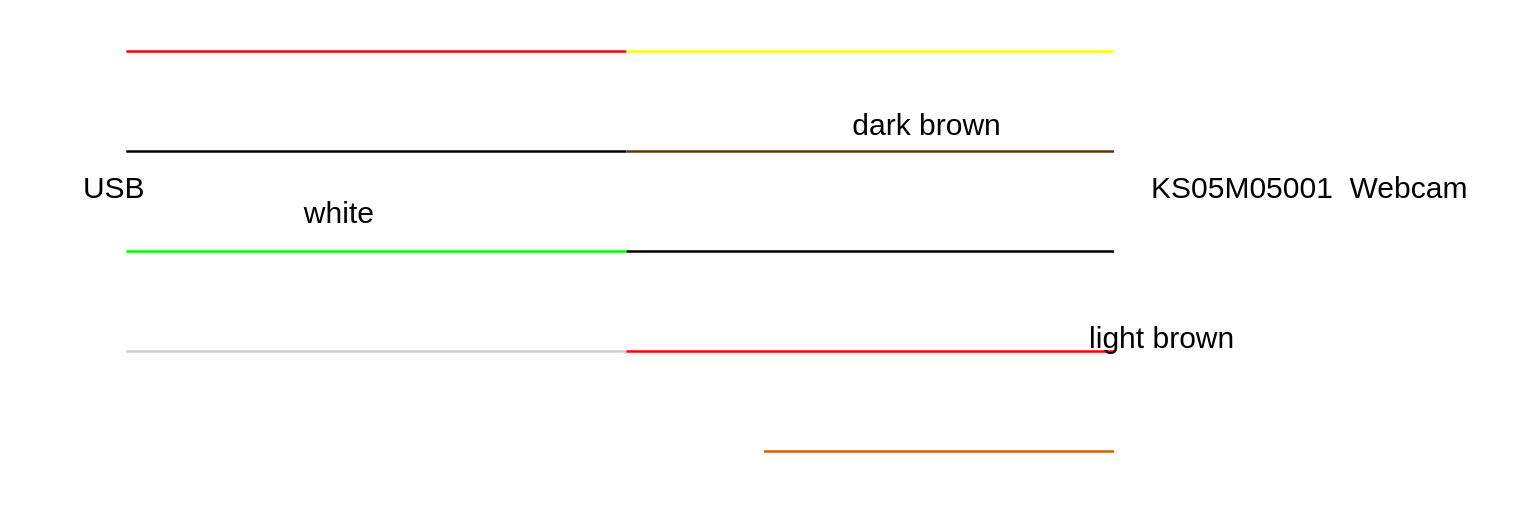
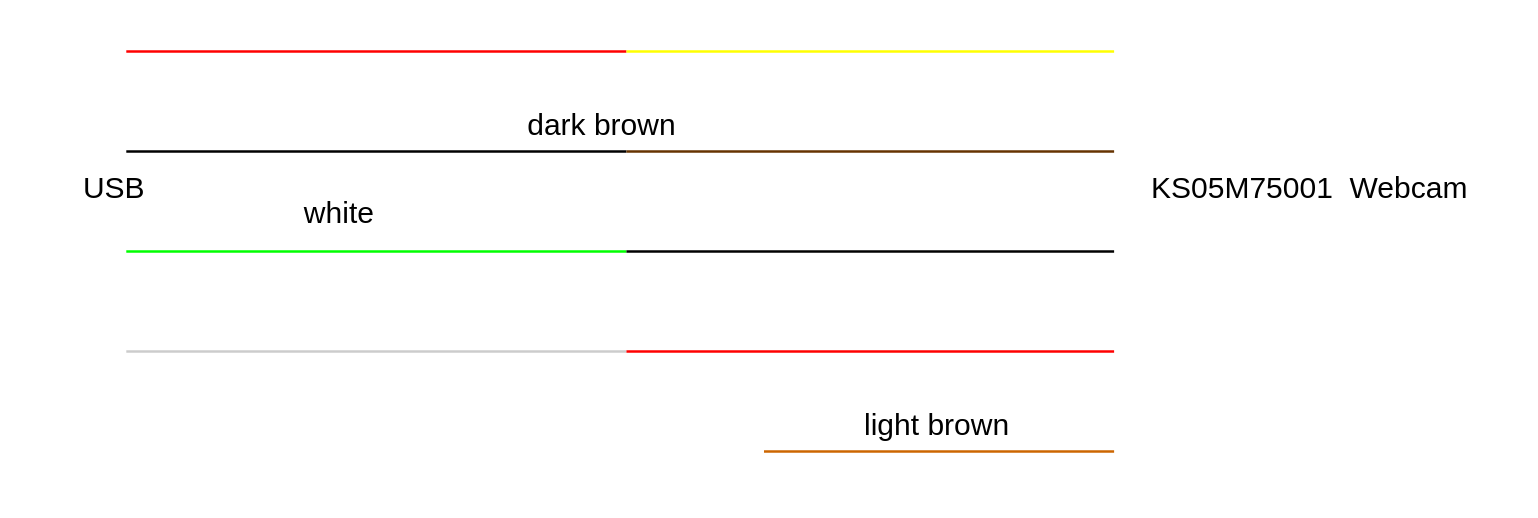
node "dark brown": moved (926, 126) -> (601, 126)
node "KS05M05001 Webcam": label "KS05M05001 Webcam" -> "KS05M75001 Webcam"
node "light brown": moved (1161, 339) -> (936, 426)
